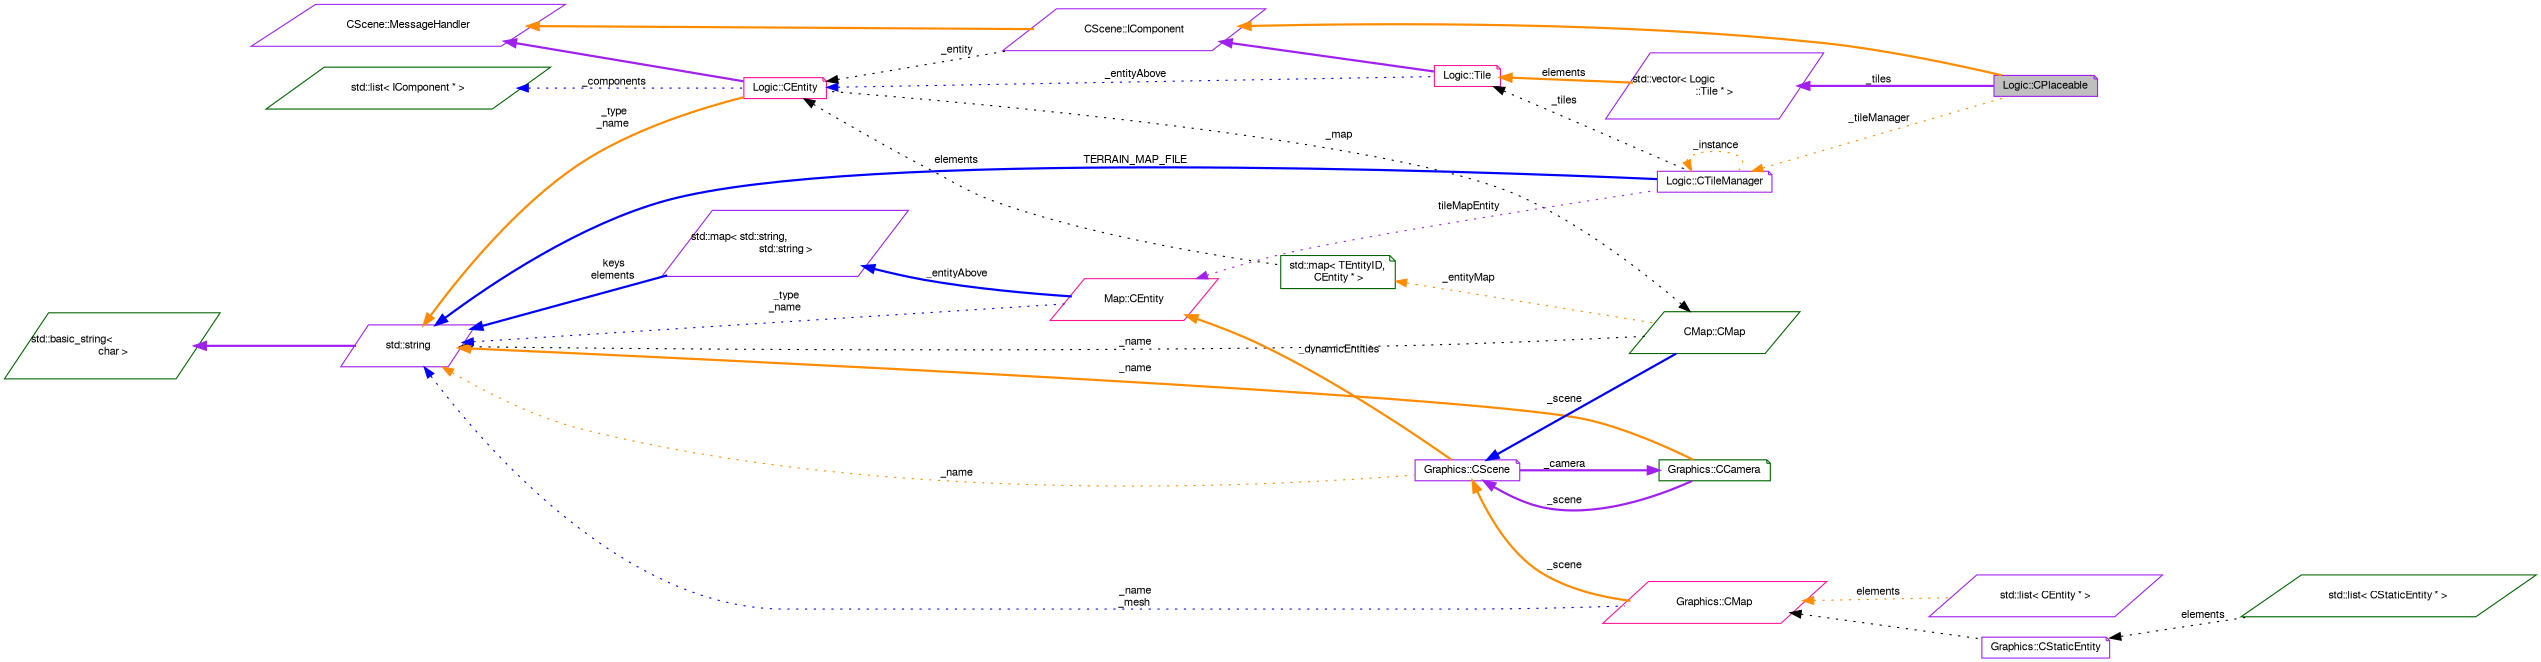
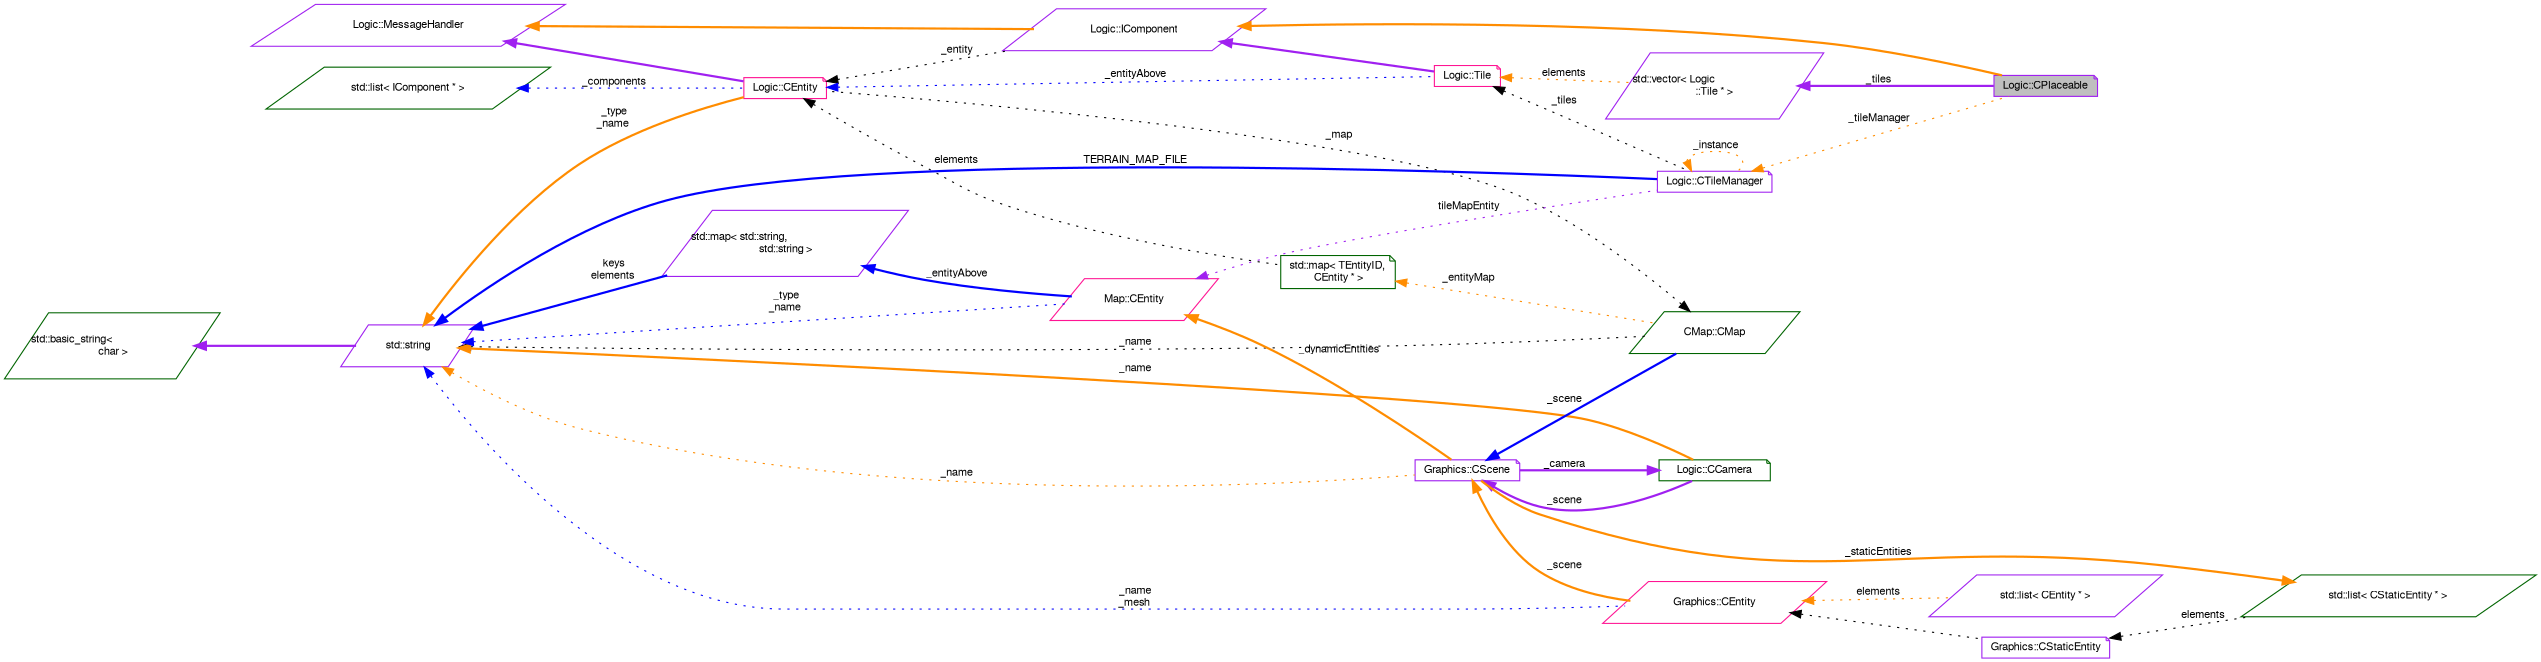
node "CScene::MessageHandler": label "CScene::MessageHandler" -> "Logic::MessageHandler"
node "CScene::IComponent": label "CScene::IComponent" -> "Logic::IComponent"
edge "std::vector< Logic ::Tile * >" -> "Logic::Tile": style bold -> dotted
node "Graphics::CCamera": label "Graphics::CCamera" -> "Logic::CCamera"
edge "Graphics::CScene" -> "std::list< CStaticEntity * >": added, label "_staticEntities"
node "Graphics::CMap": label "Graphics::CMap" -> "Graphics::CEntity"
